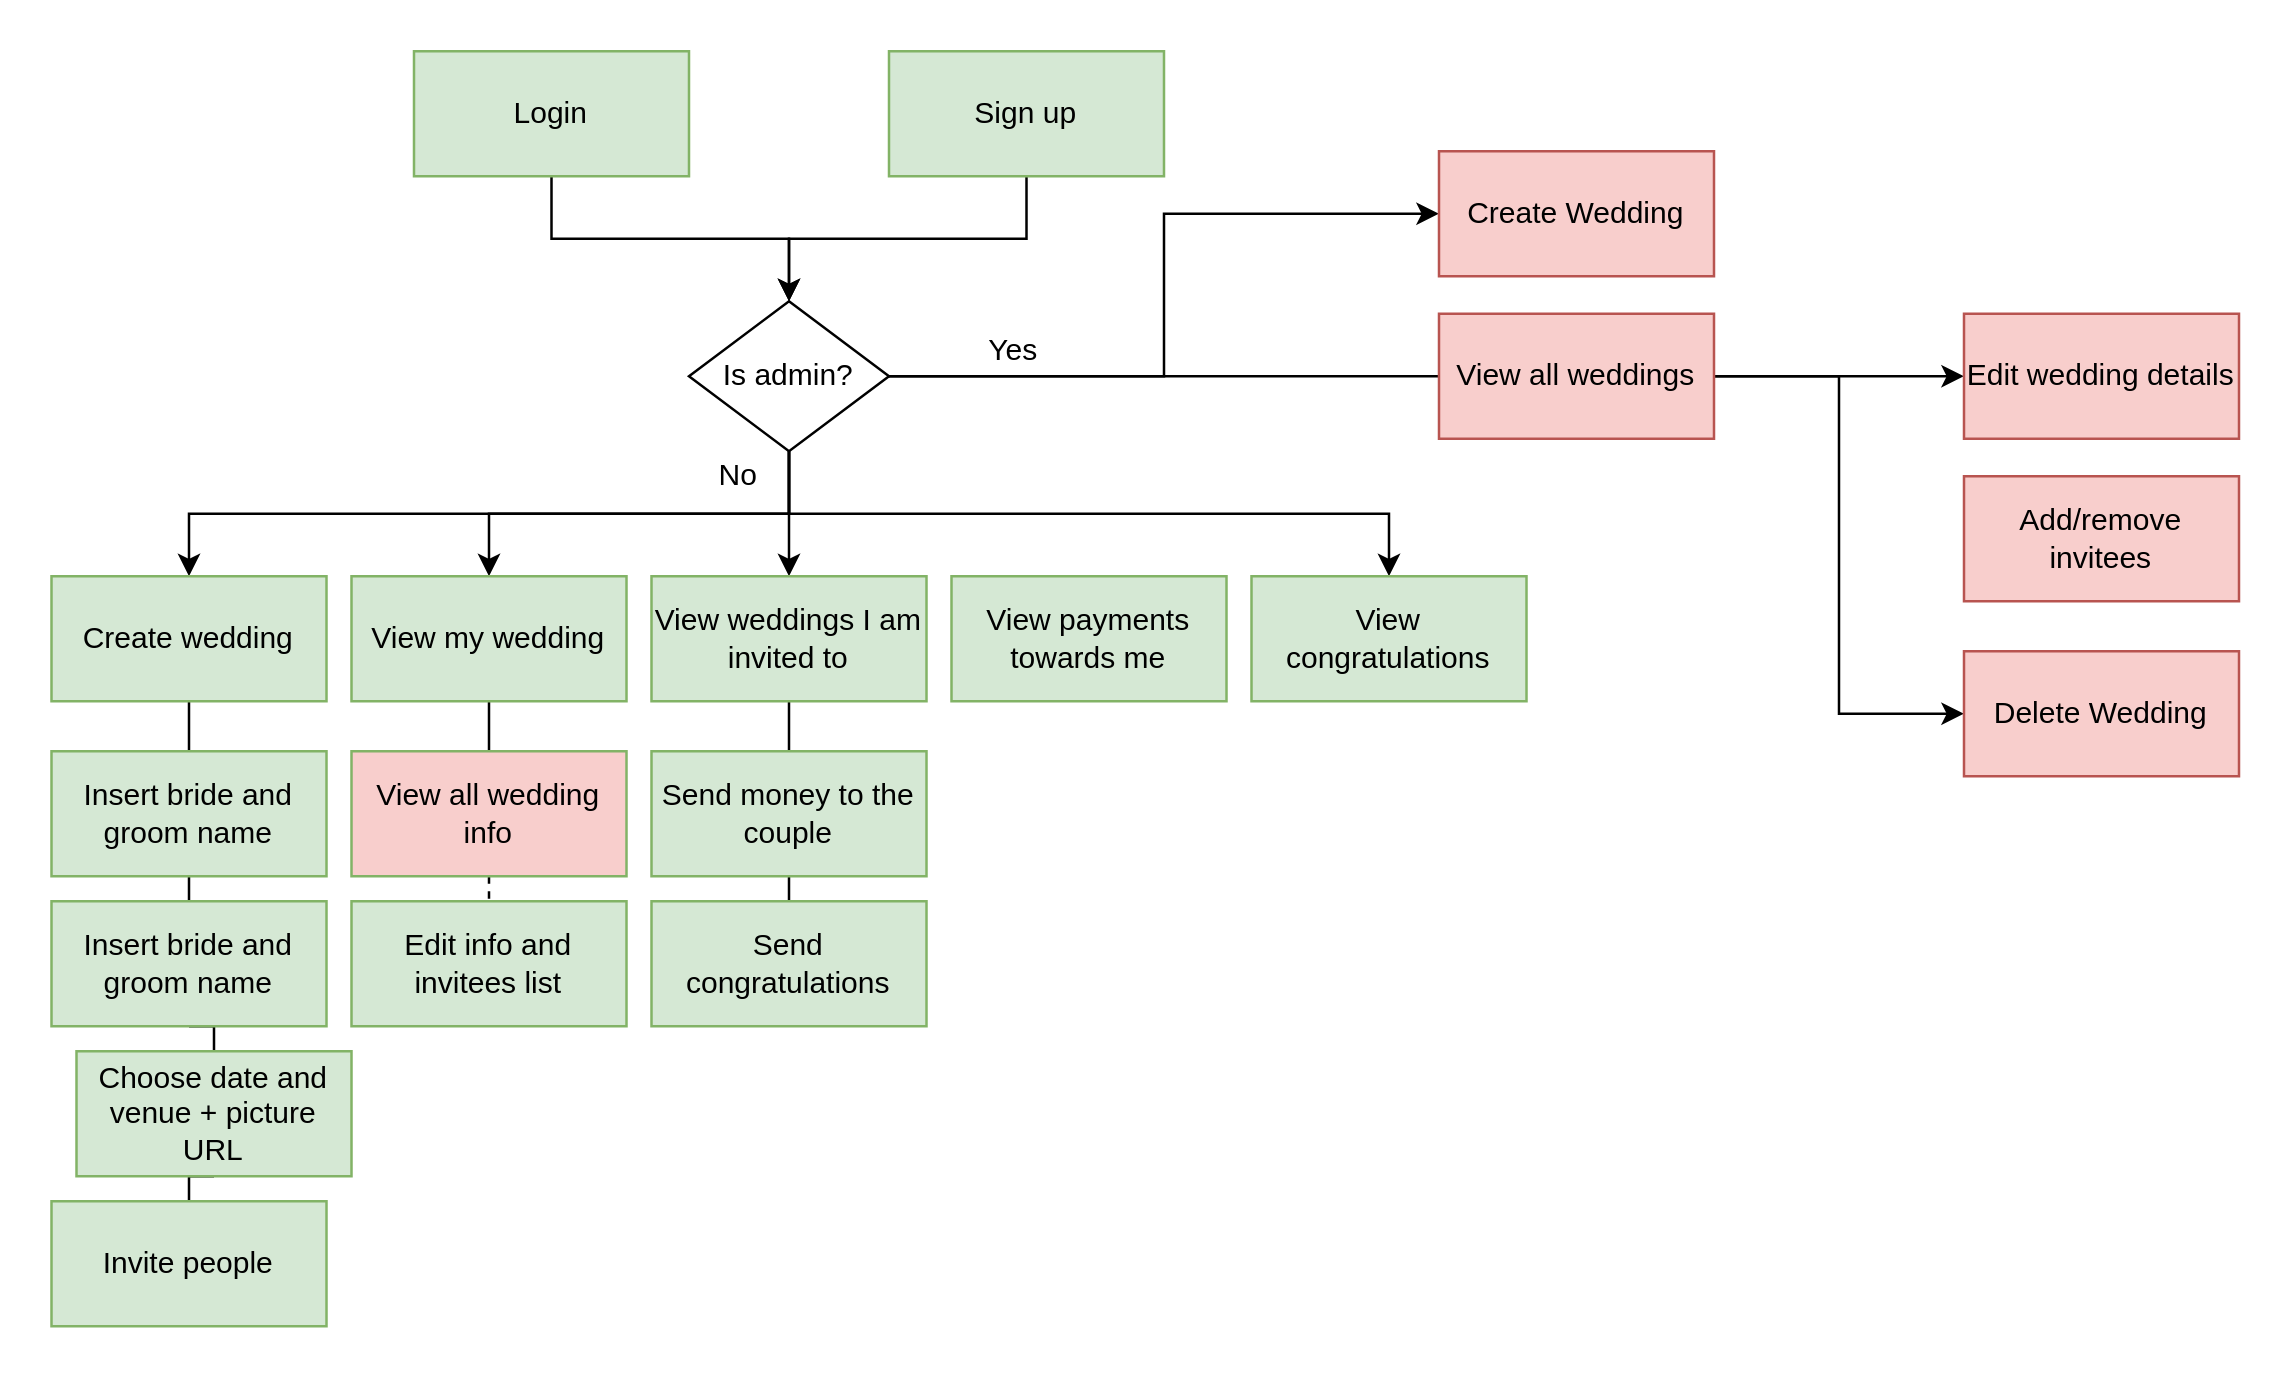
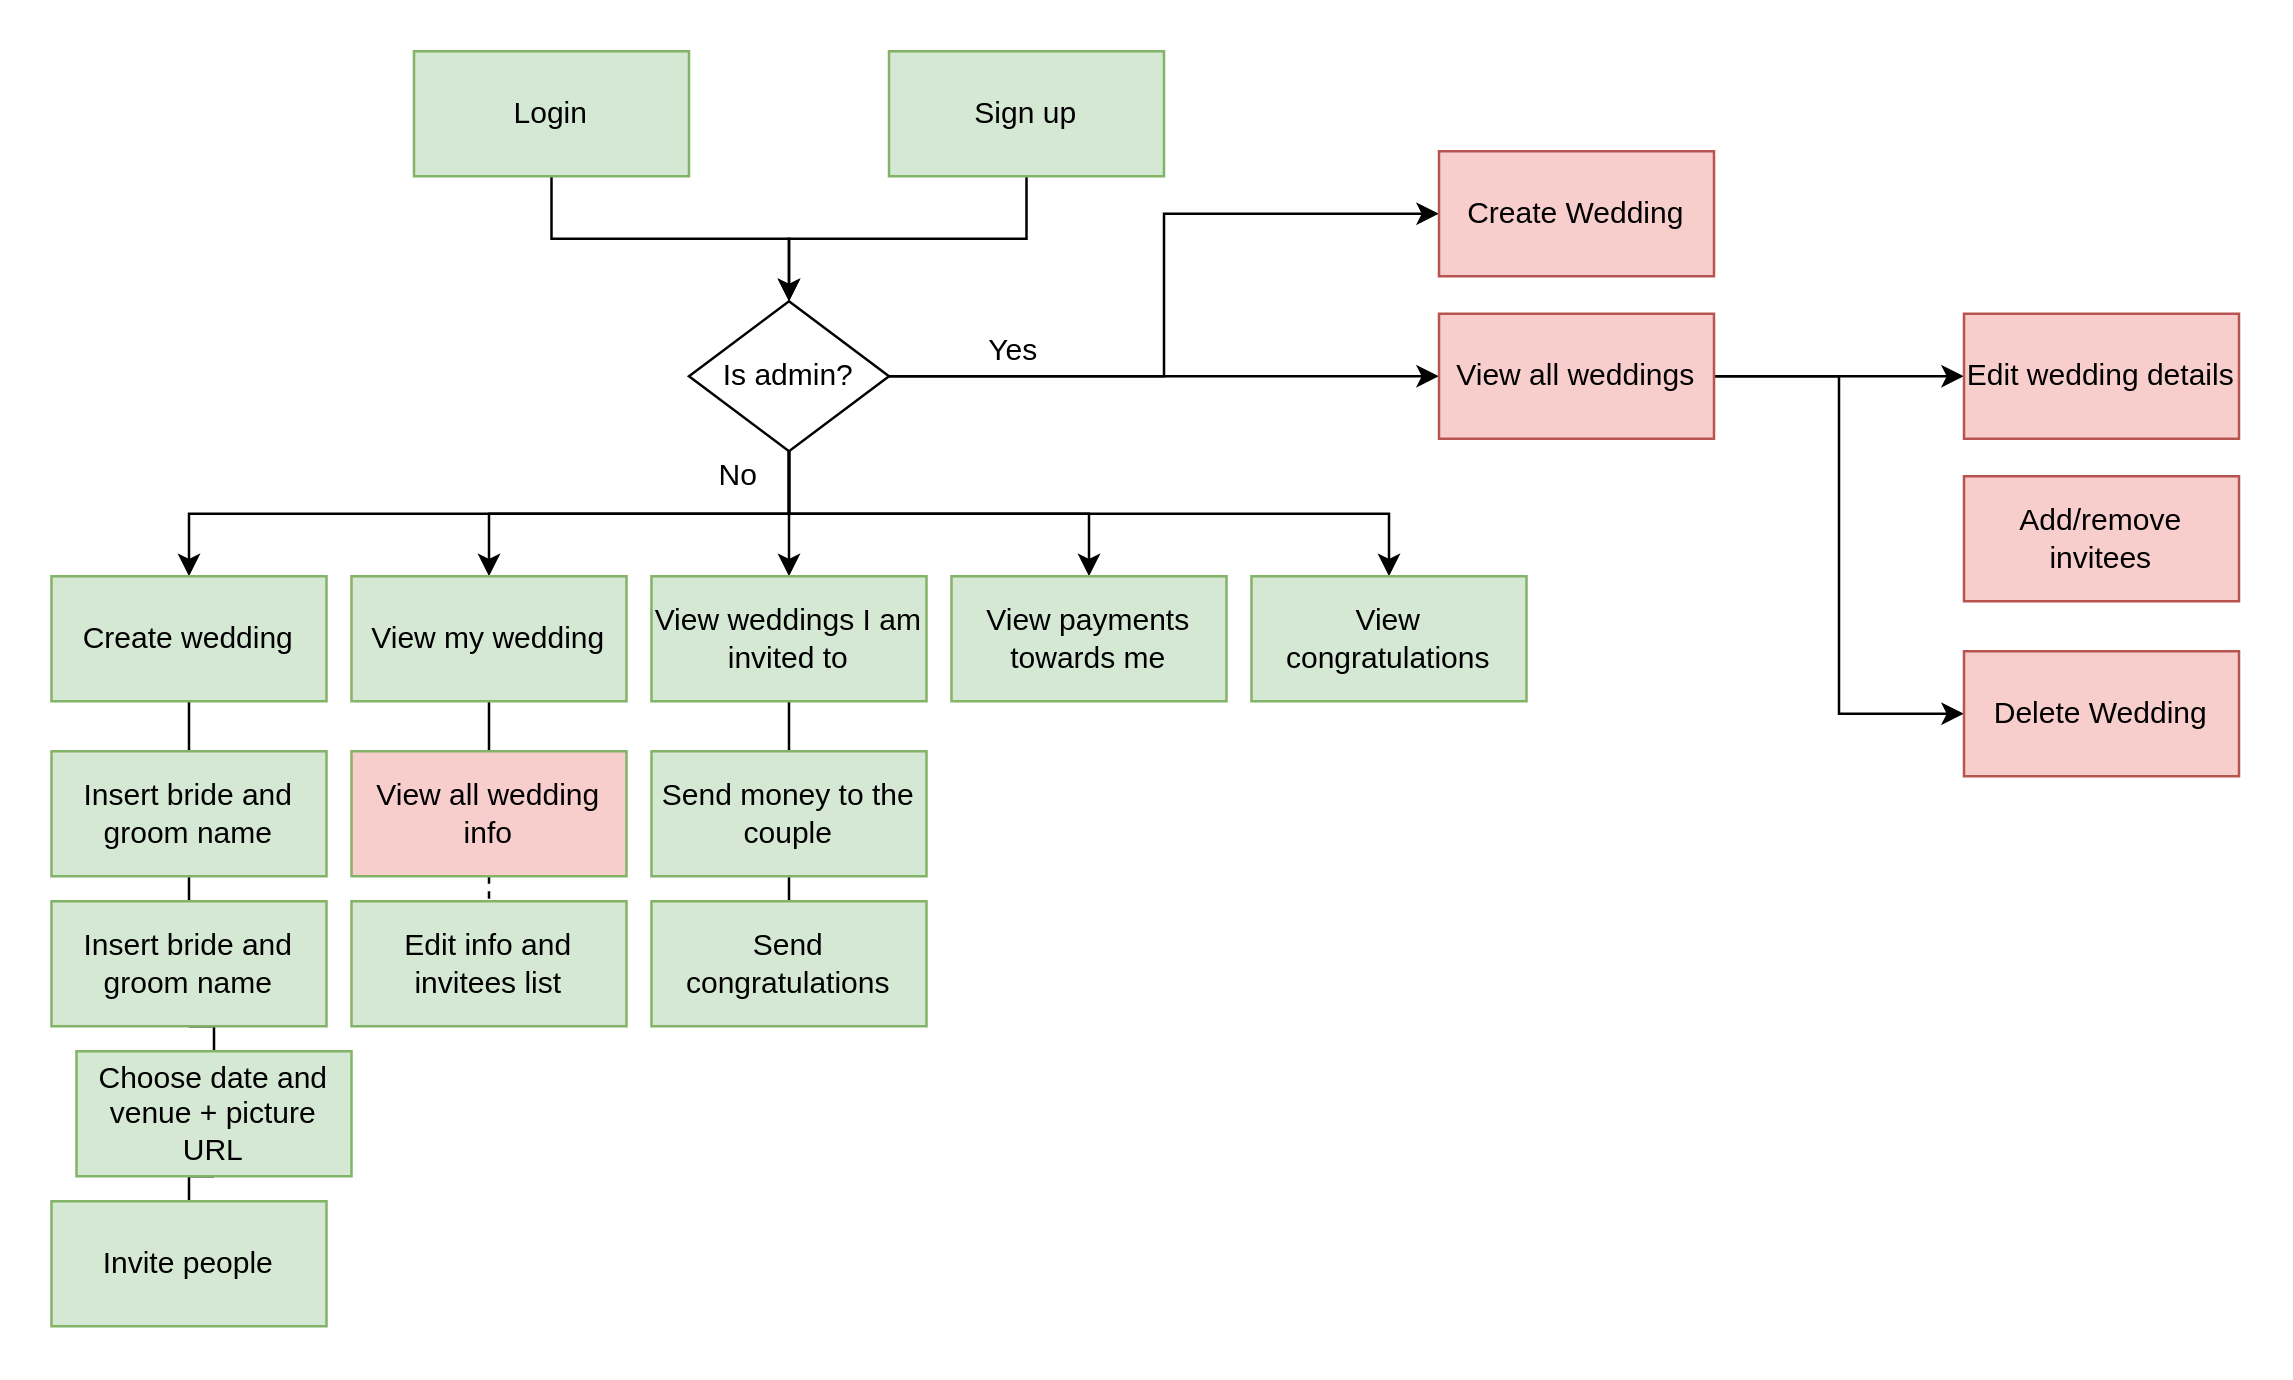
edge "Is admin?" -- "View all weddings": arrowhead none -> classic
edge "Is admin?" -> "View payments towards me": added
